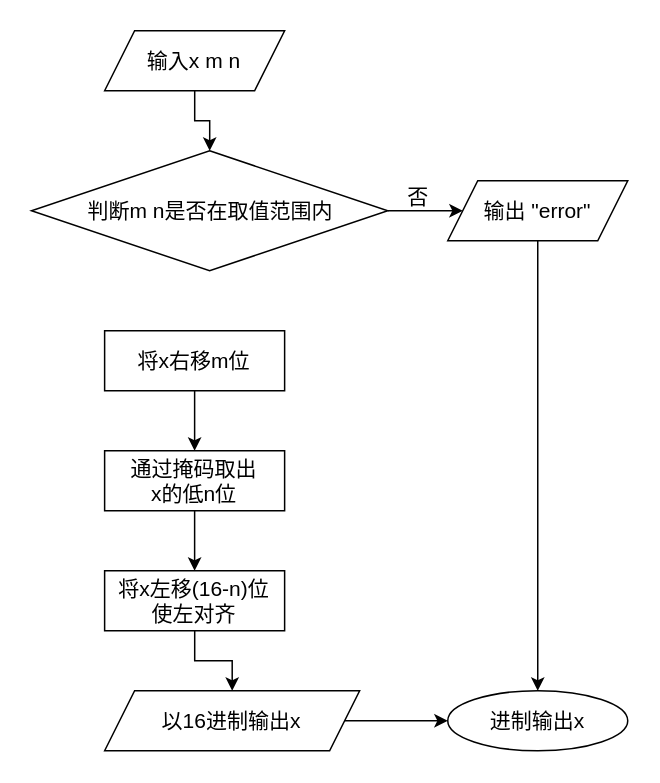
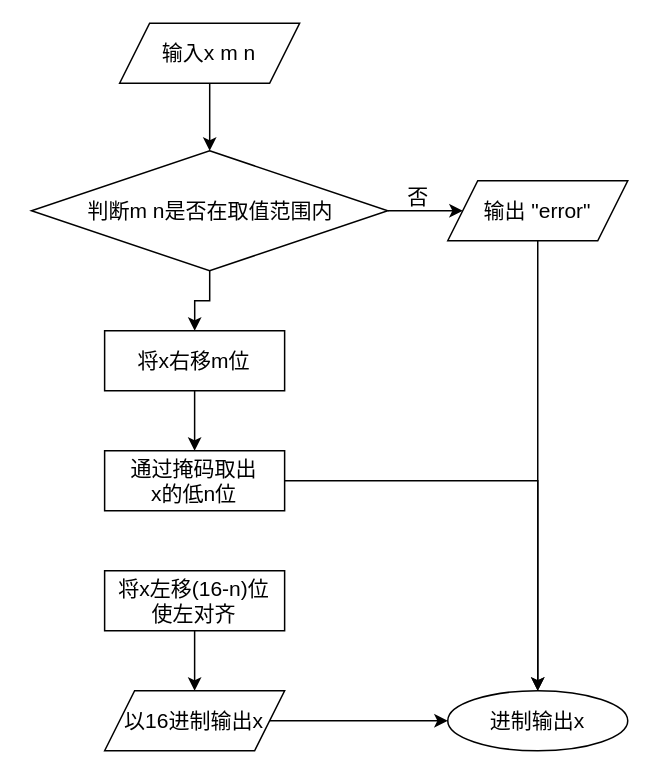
node "输入x m n": moved (195, 61) -> (210, 53)
edge "判断m n是否在取值范围内" -> "将x右移m位": added
edge "通过掩码取出 x的低n位" -> "将x左移(16-n)位 使左对齐": now "通过掩码取出 x的低n位" -> "进制输出x"
node "以16进制输出x": size 255x60 -> 180x60
